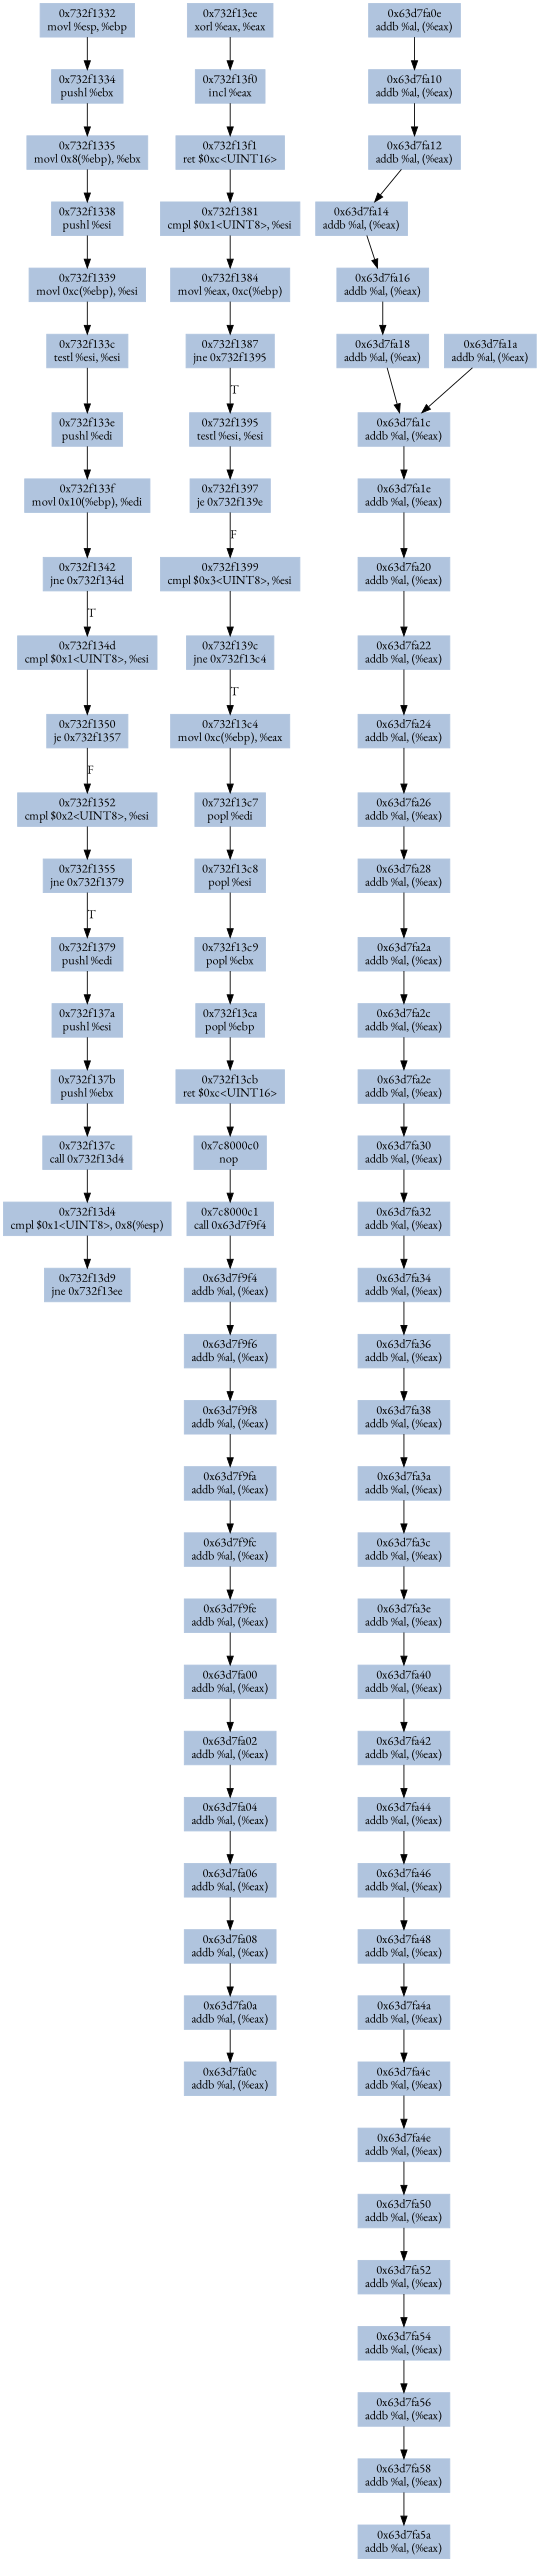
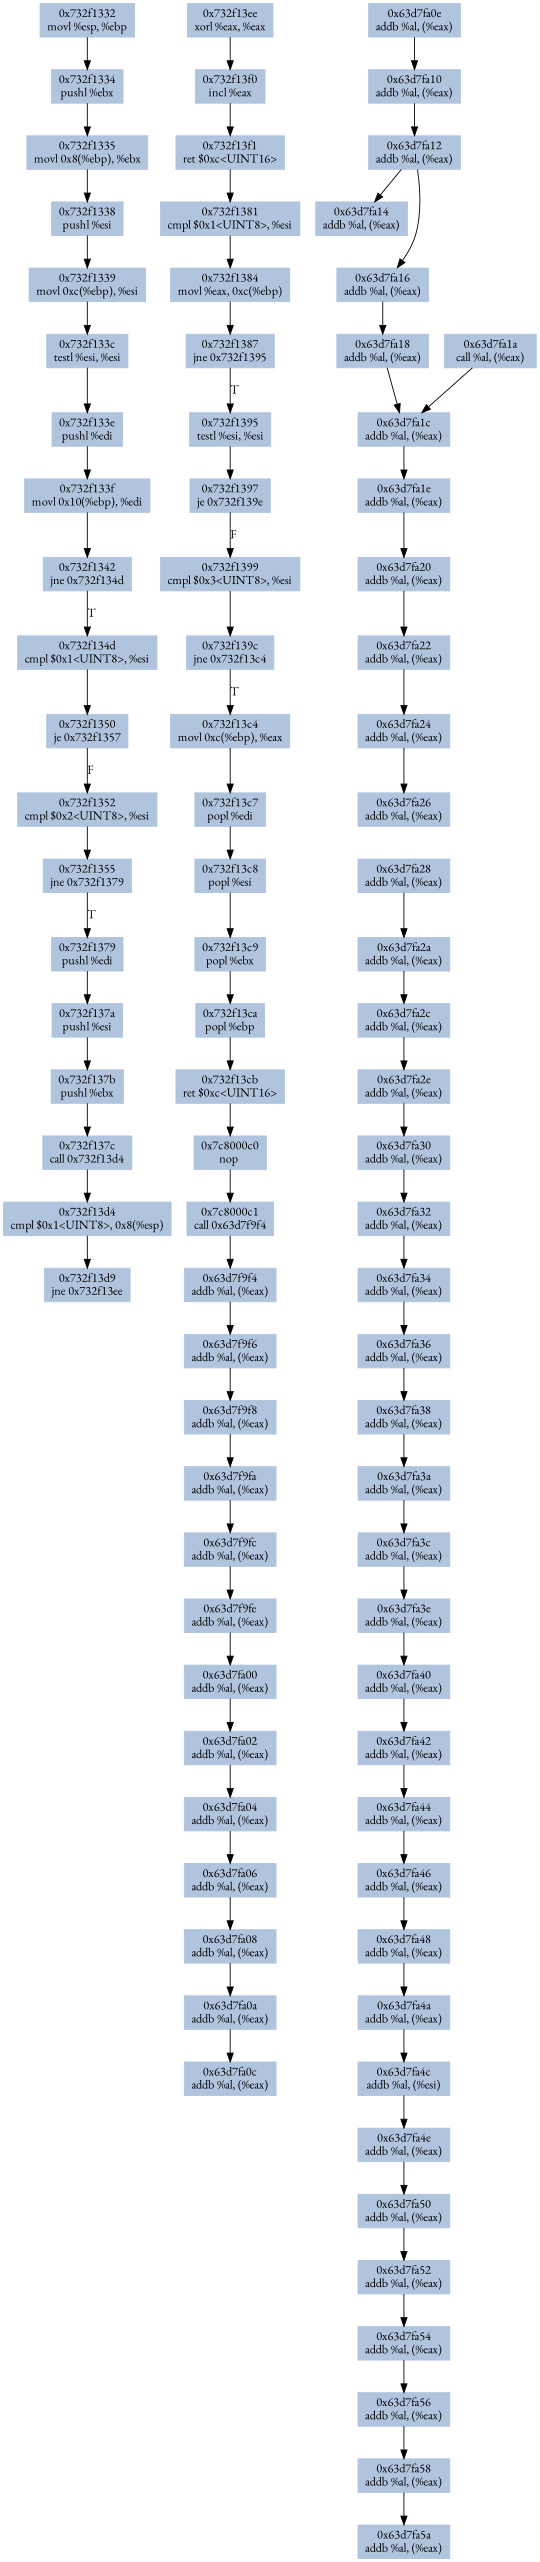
edge "0x63d7fa14 addb %al, (%eax)" -> "0x63d7fa16 addb %al, (%eax)": now "0x63d7fa12 addb %al, (%eax)" -> "0x63d7fa16 addb %al, (%eax)"
node "0x63d7fa1a addb %al, (%eax)": label "0x63d7fa1a addb %al, (%eax)" -> "0x63d7fa1a call %al, (%eax)"
edge "0x63d7fa26 addb %al, (%eax)" -> "0x63d7fa28 addb %al, (%eax)": removed
node "0x63d7fa4c addb %al, (%eax)": label "0x63d7fa4c addb %al, (%eax)" -> "0x63d7fa4c addb %al, (%esi)"
